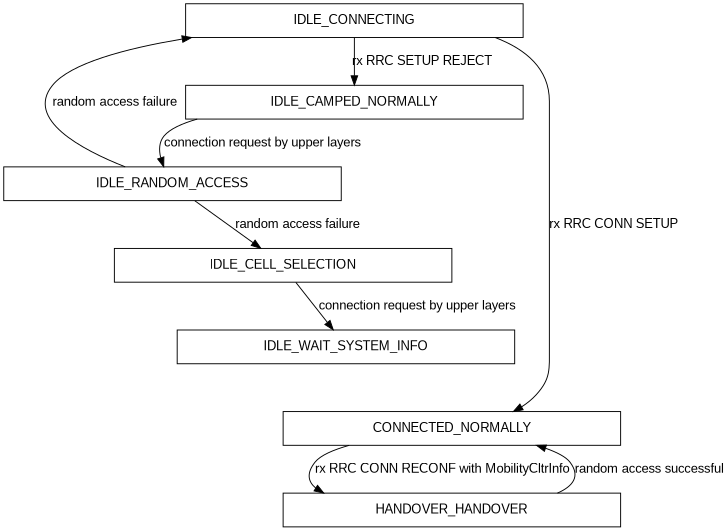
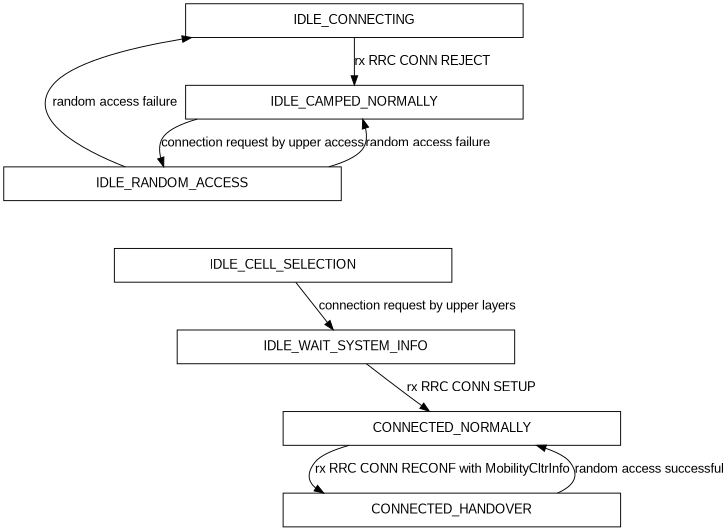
edge "IDLE_CONNECTING" -> "IDLE_CAMPED_NORMALLY": label "rx RRC SETUP REJECT" -> "rx RRC CONN REJECT"
edge "IDLE_CAMPED_NORMALLY" -> "IDLE_RANDOM_ACCESS": label "connection request by upper layers" -> "connection request by upper access"
edge "IDLE_CONNECTING" -> "CONNECTED_NORMALLY": now "IDLE_WAIT_SYSTEM_INFO" -> "CONNECTED_NORMALLY"
edge "IDLE_RANDOM_ACCESS" -> "IDLE_CELL_SELECTION": now "IDLE_RANDOM_ACCESS" -> "IDLE_CAMPED_NORMALLY"
node "HANDOVER_HANDOVER": label "HANDOVER_HANDOVER" -> "CONNECTED_HANDOVER"
